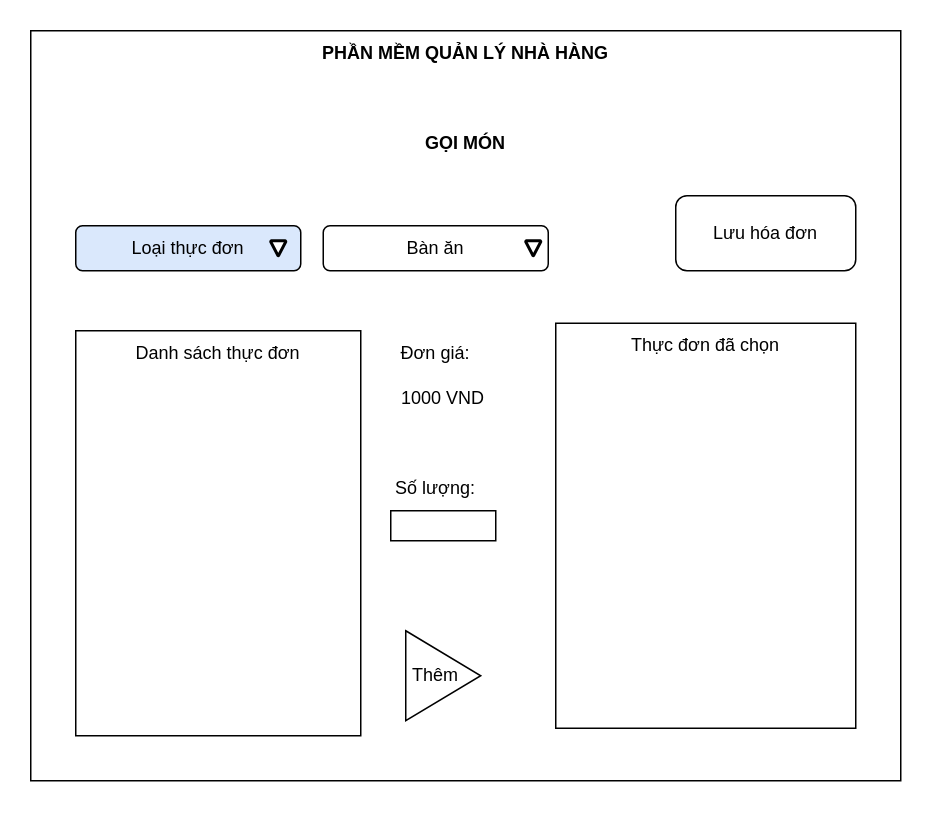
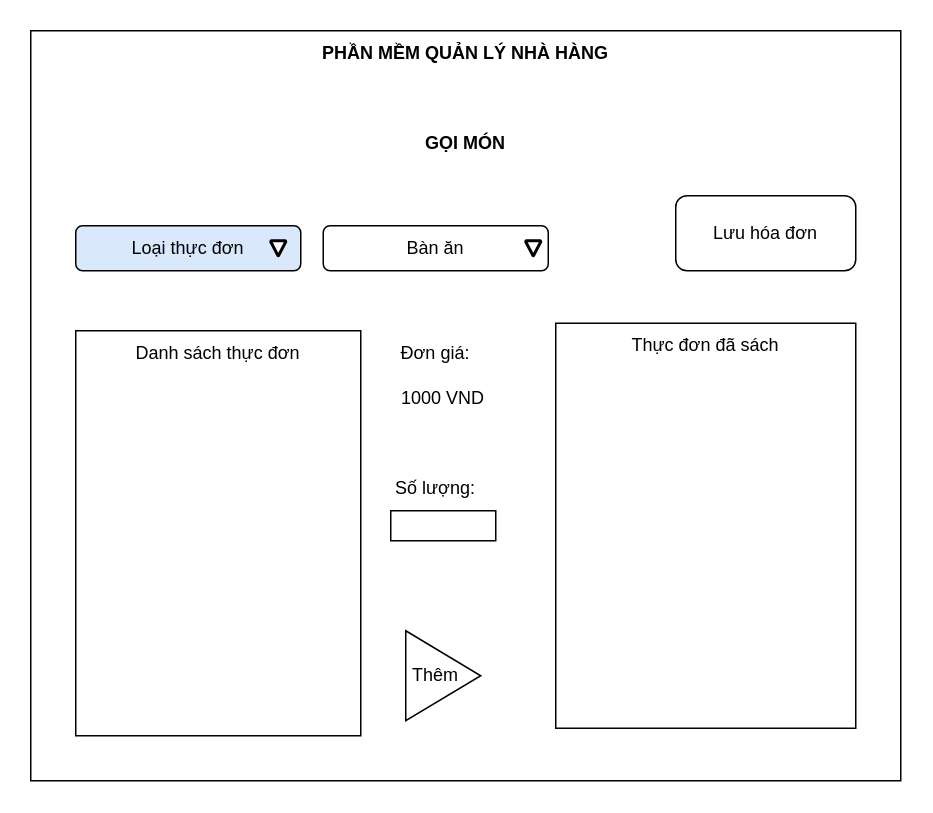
node "Thực đơn đã chọn": label "Thực đơn đã chọn" -> "Thực đơn đã sách"
